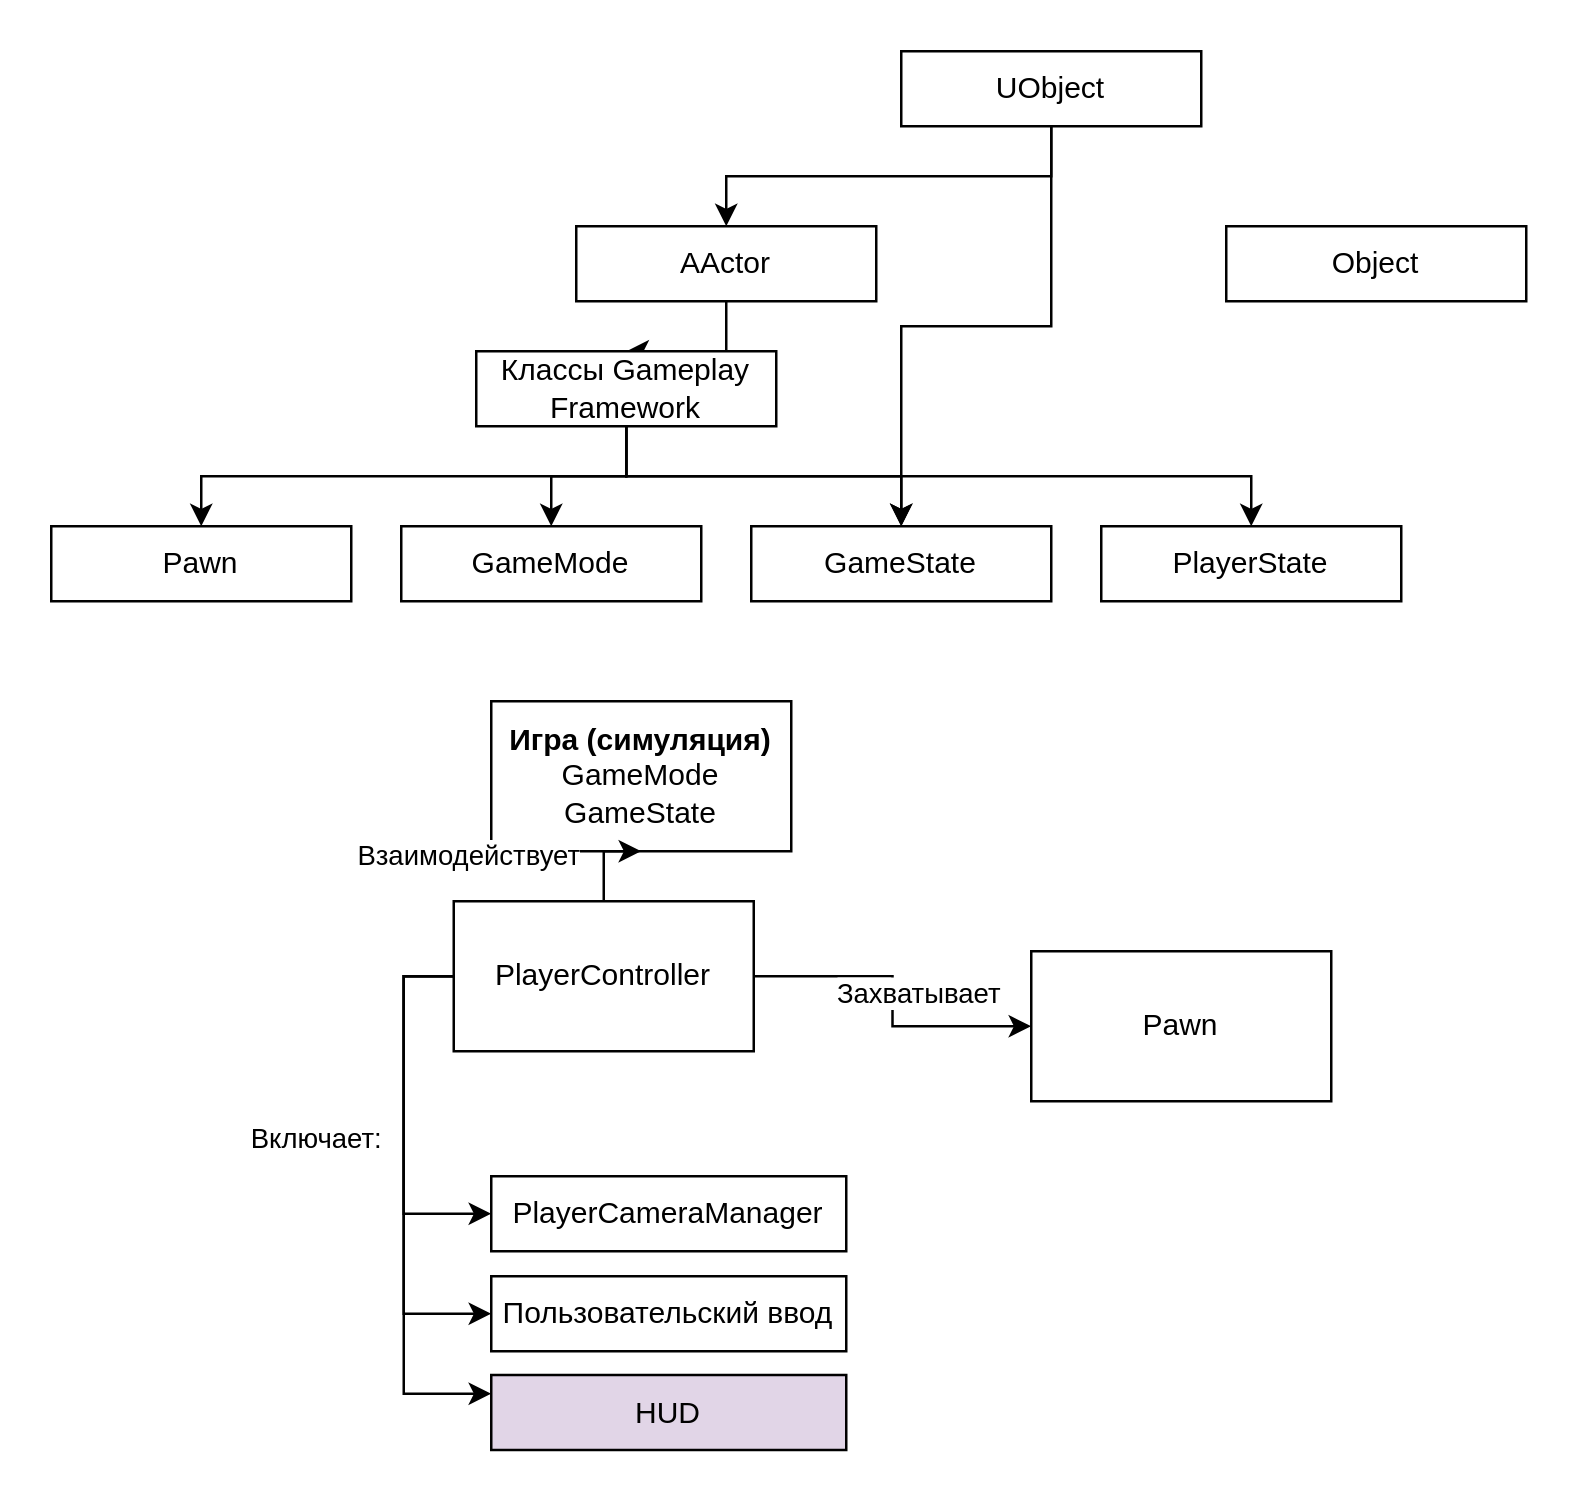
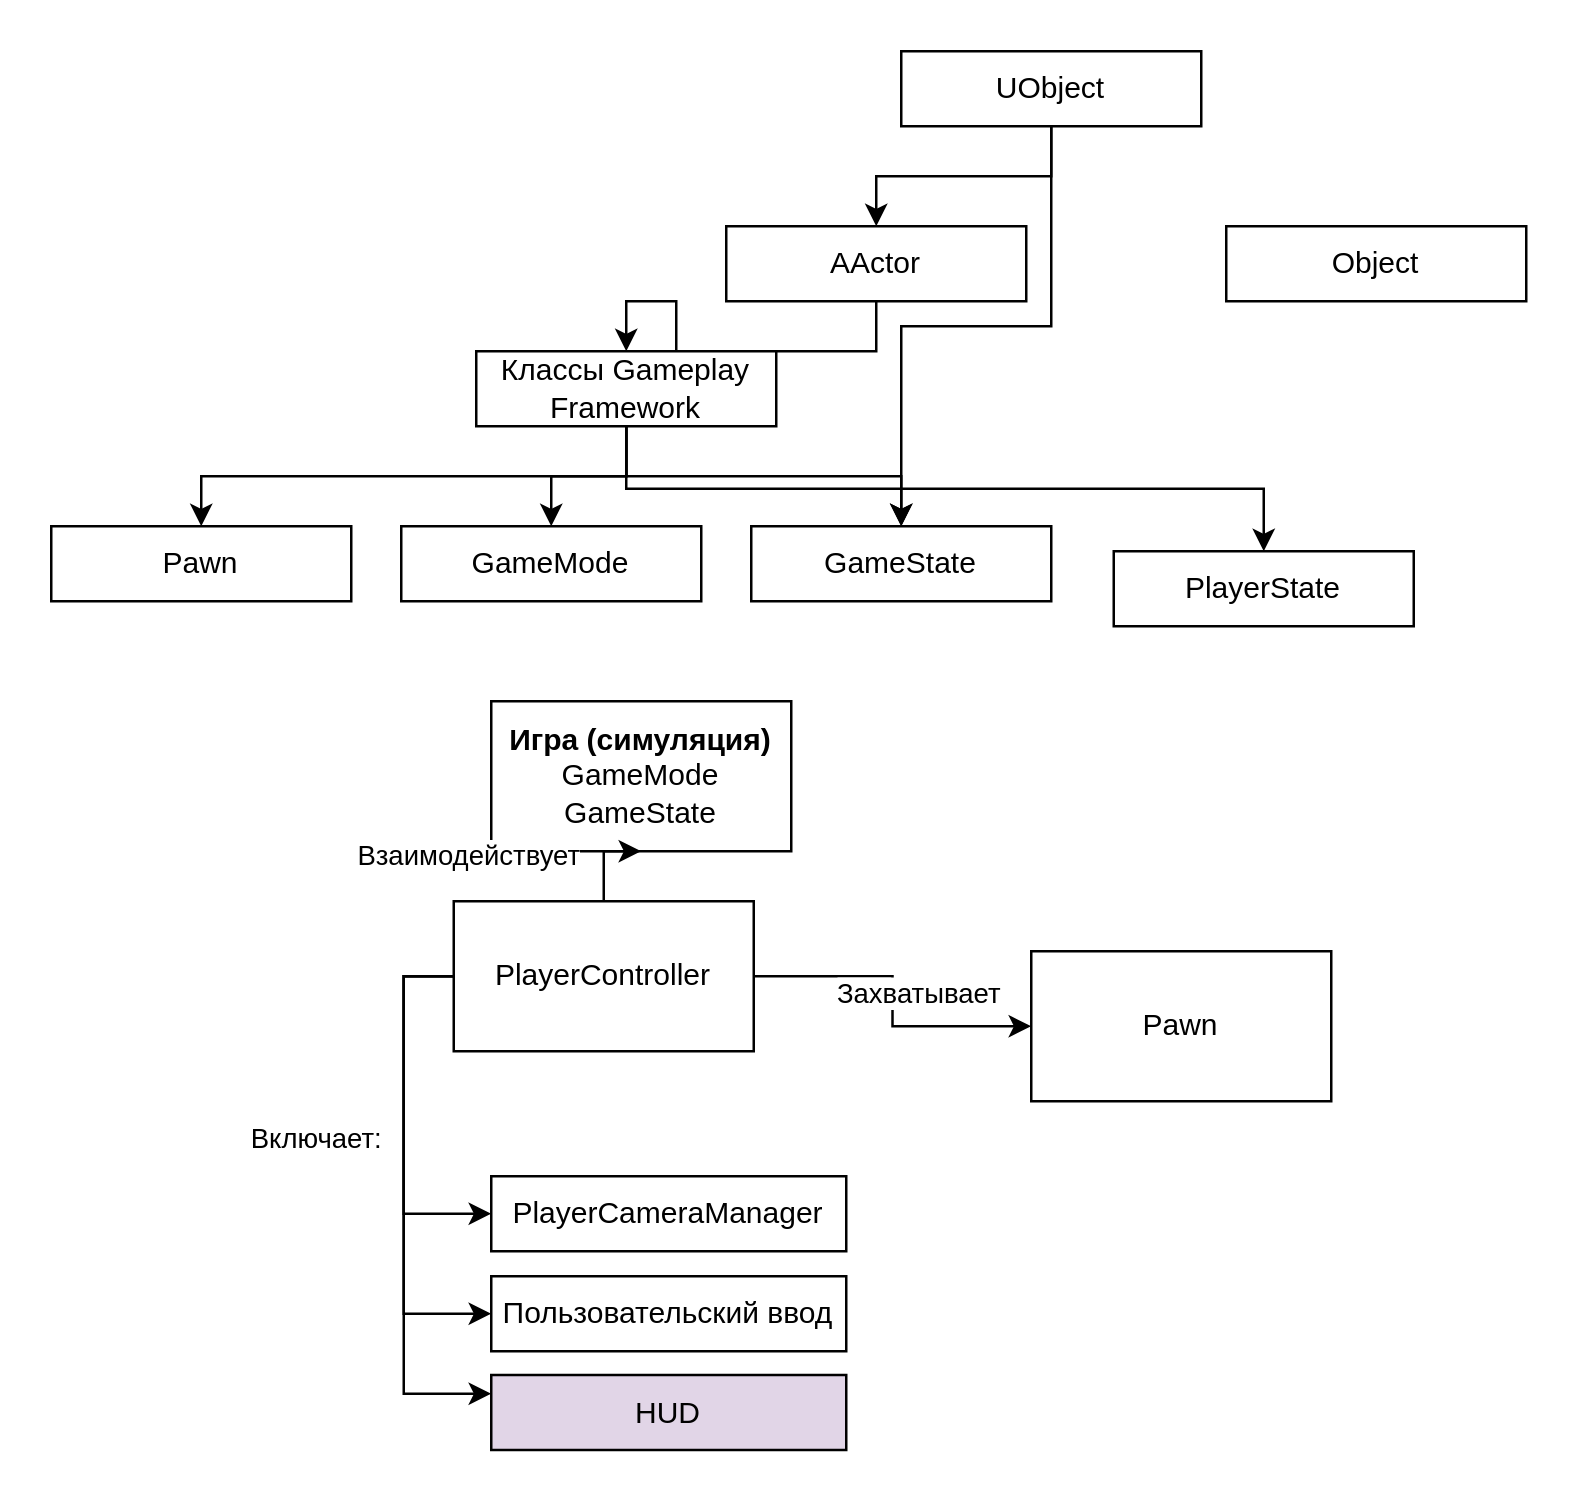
node "AActor": moved (726, 264) -> (876, 264)
node "PlayerState": moved (1251, 564) -> (1264, 589)
